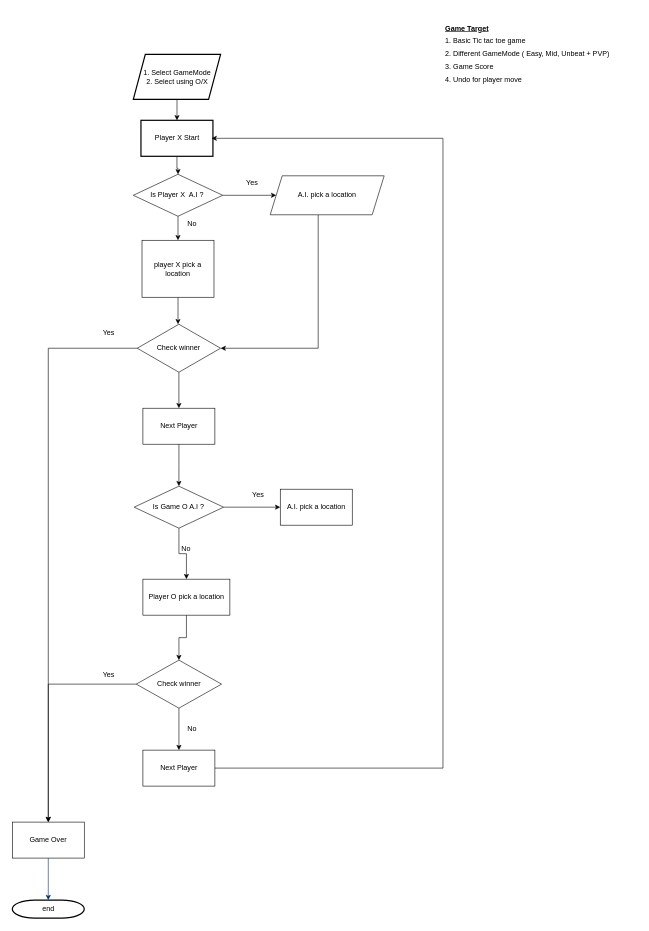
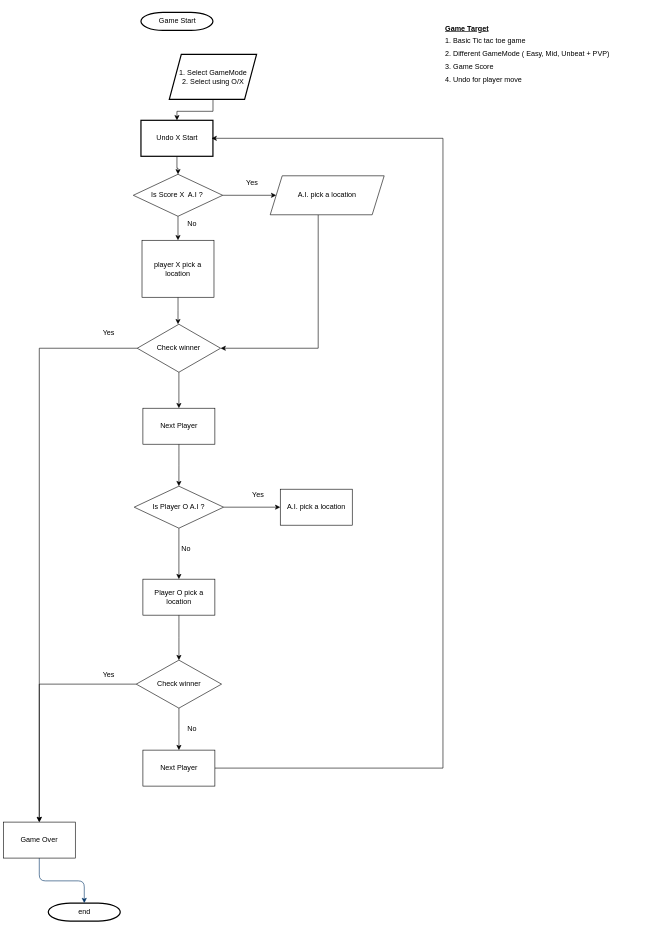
node "Game Start": added
node "1. Select GameMode 2. Select using O/X": moved (177, 77) -> (213, 77)
node "Player X Start": label "Player X Start" -> "Undo X Start"
node "Is Player X A.I ?": label "Is Player X A.I ?" -> "Is Score X A.I ?"
node "Is Game O A.I ?": label "Is Game O A.I ?" -> "Is Player O A.I ?"
node "Player O pick a location": size 87x36 -> 72x36
node "Game Over": moved (48, 840) -> (39, 840)
node "end": moved (48, 909) -> (84, 912)
